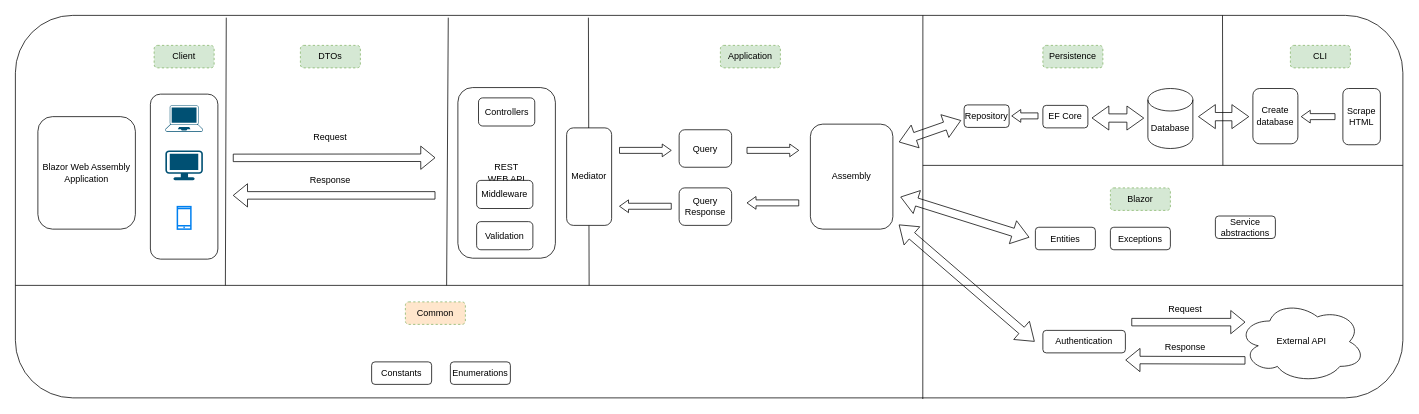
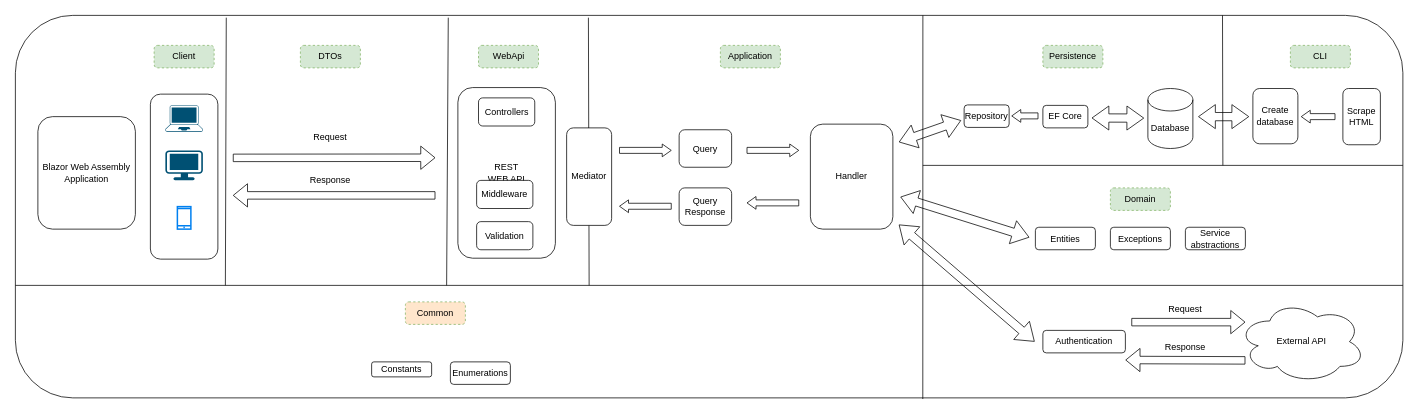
node "WebApi": added
node "Assembly": label "Assembly" -> "Handler"
node "Blazor": label "Blazor" -> "Domain"
node "Service abstractions": moved (1245, 227) -> (1215, 239)
node "Constants": size 60x23 -> 60x15
